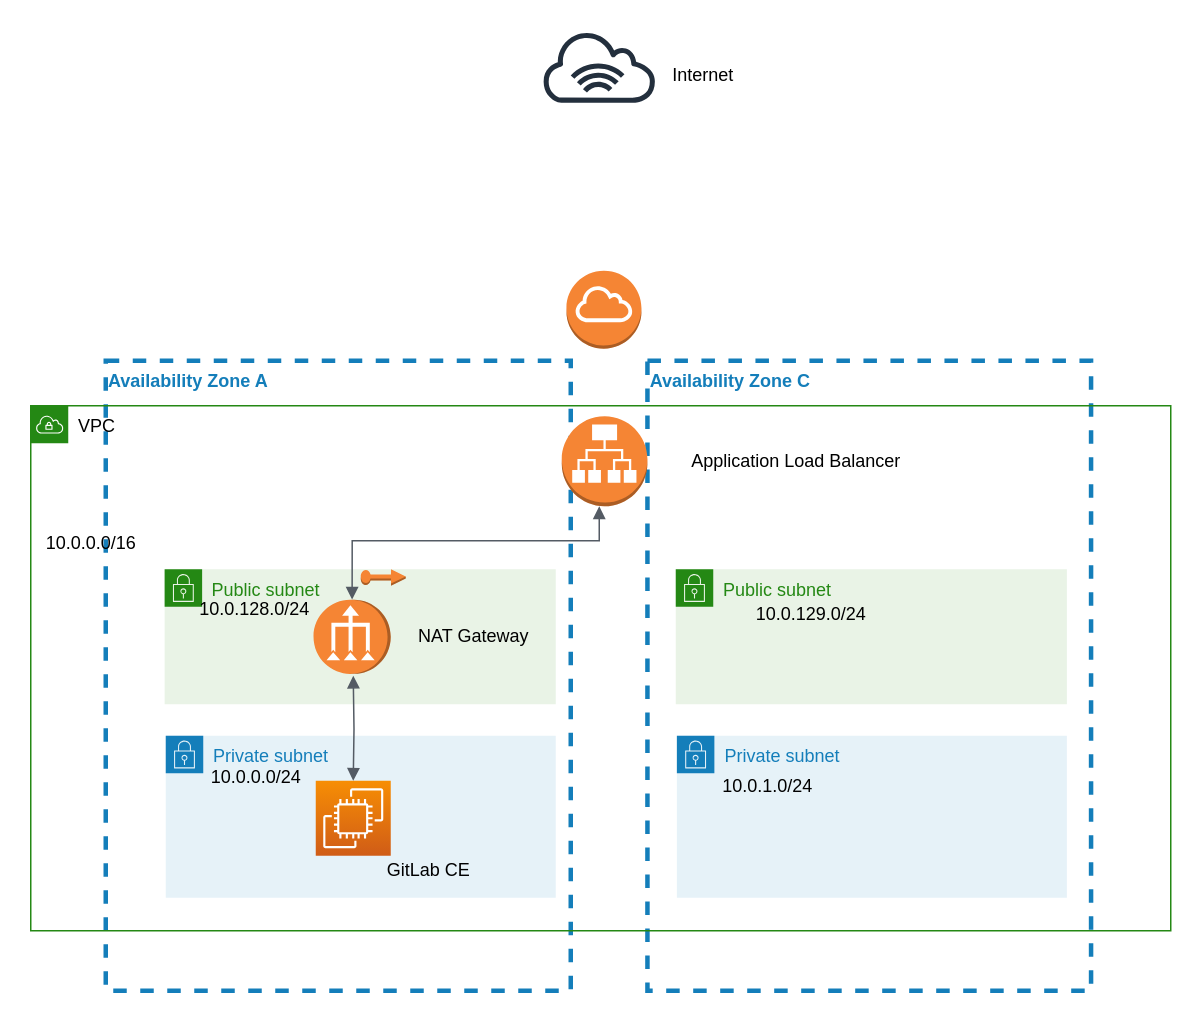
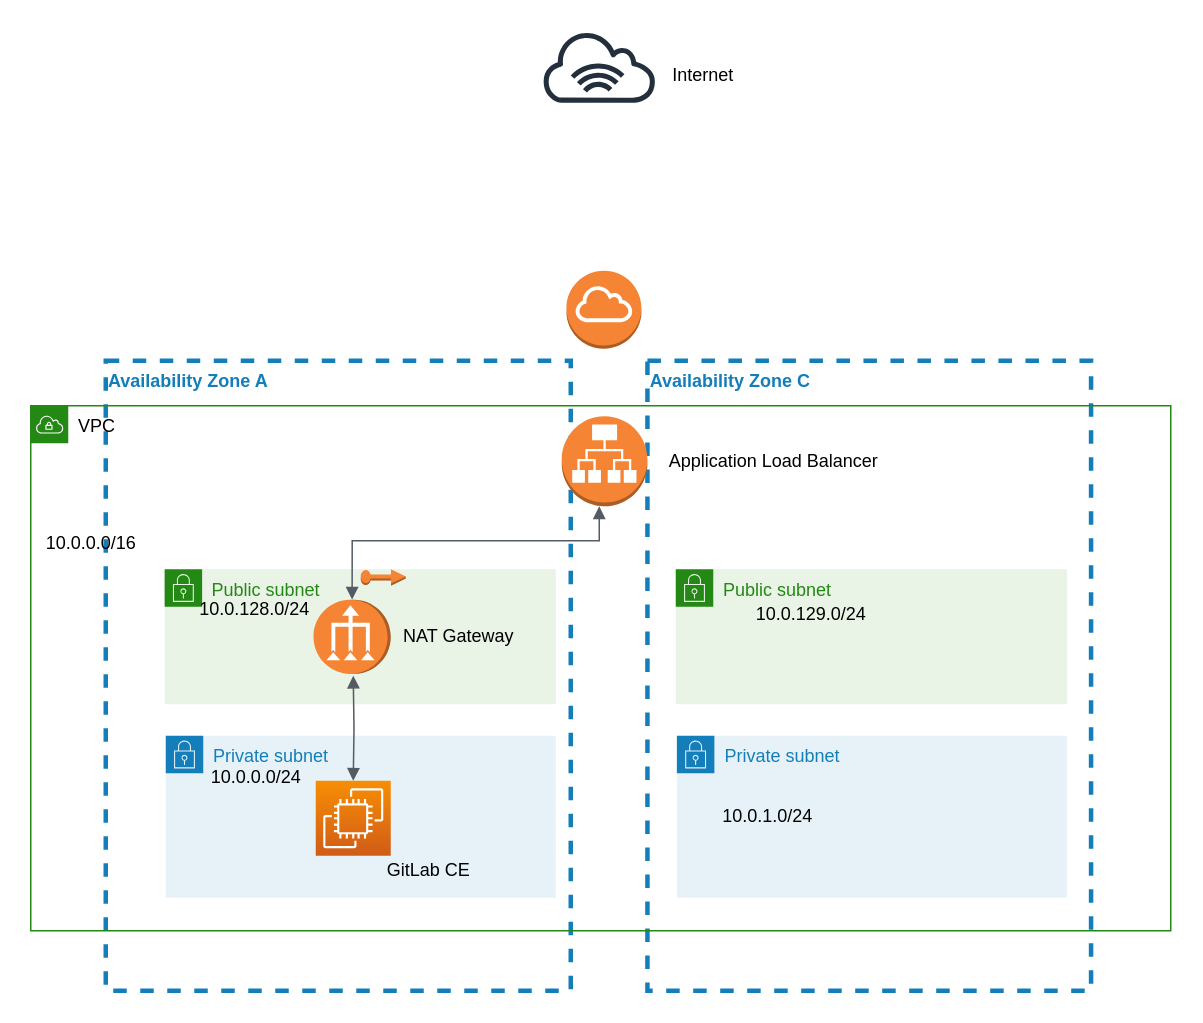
node "Application Load Balancer": moved (796, 461) -> (773, 461)
node "NAT Gateway": moved (473, 637) -> (458, 637)
node "10.0.1.0/24": moved (767, 787) -> (767, 817)
